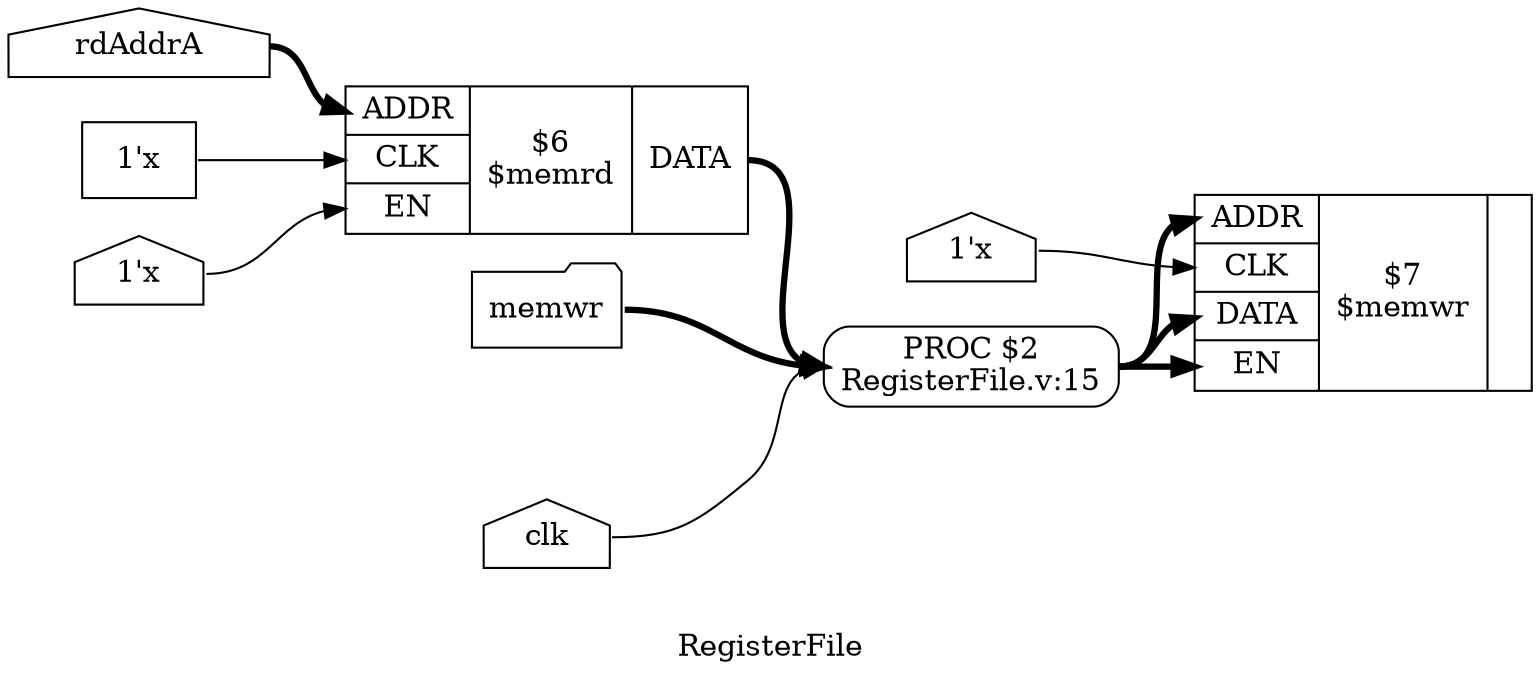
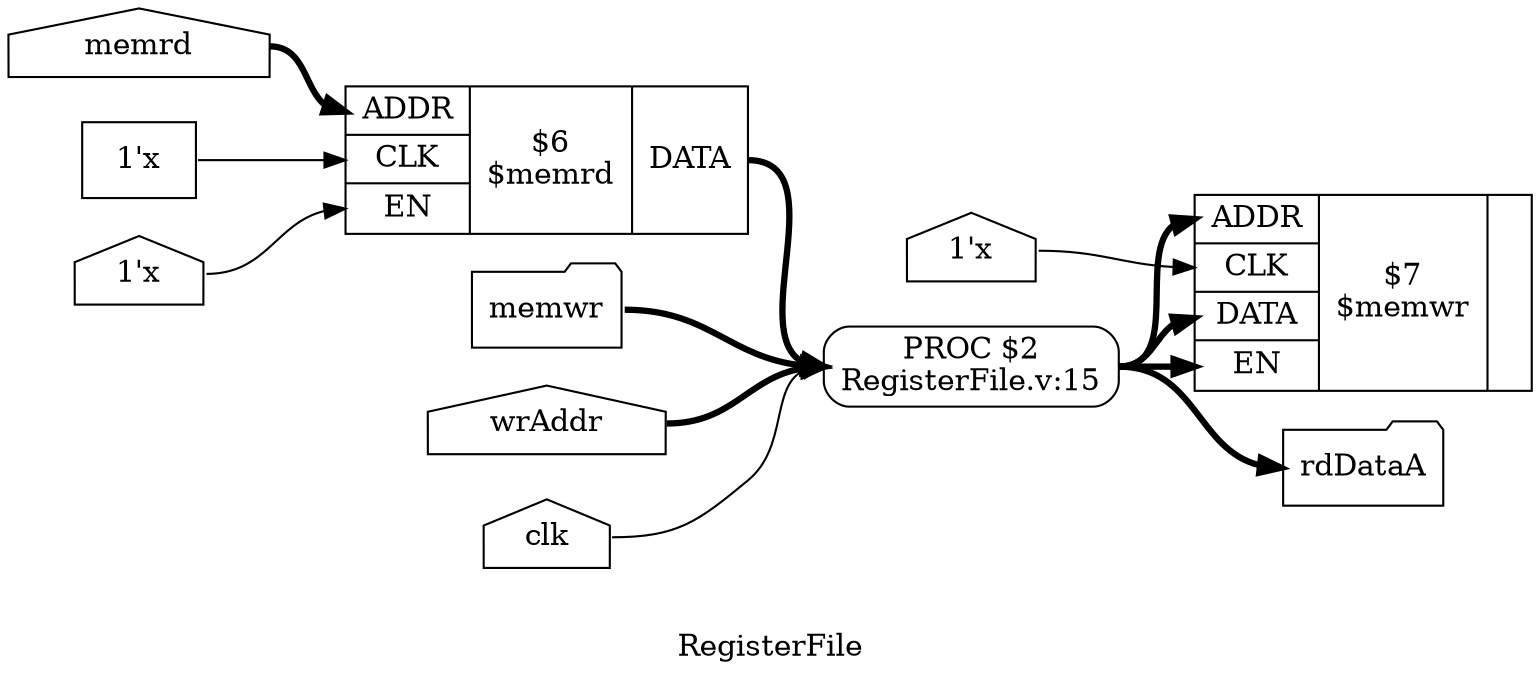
node "rdAddrA": label "rdAddrA" -> "memrd"
node "wrAddr": added
node "rdDataA": added
